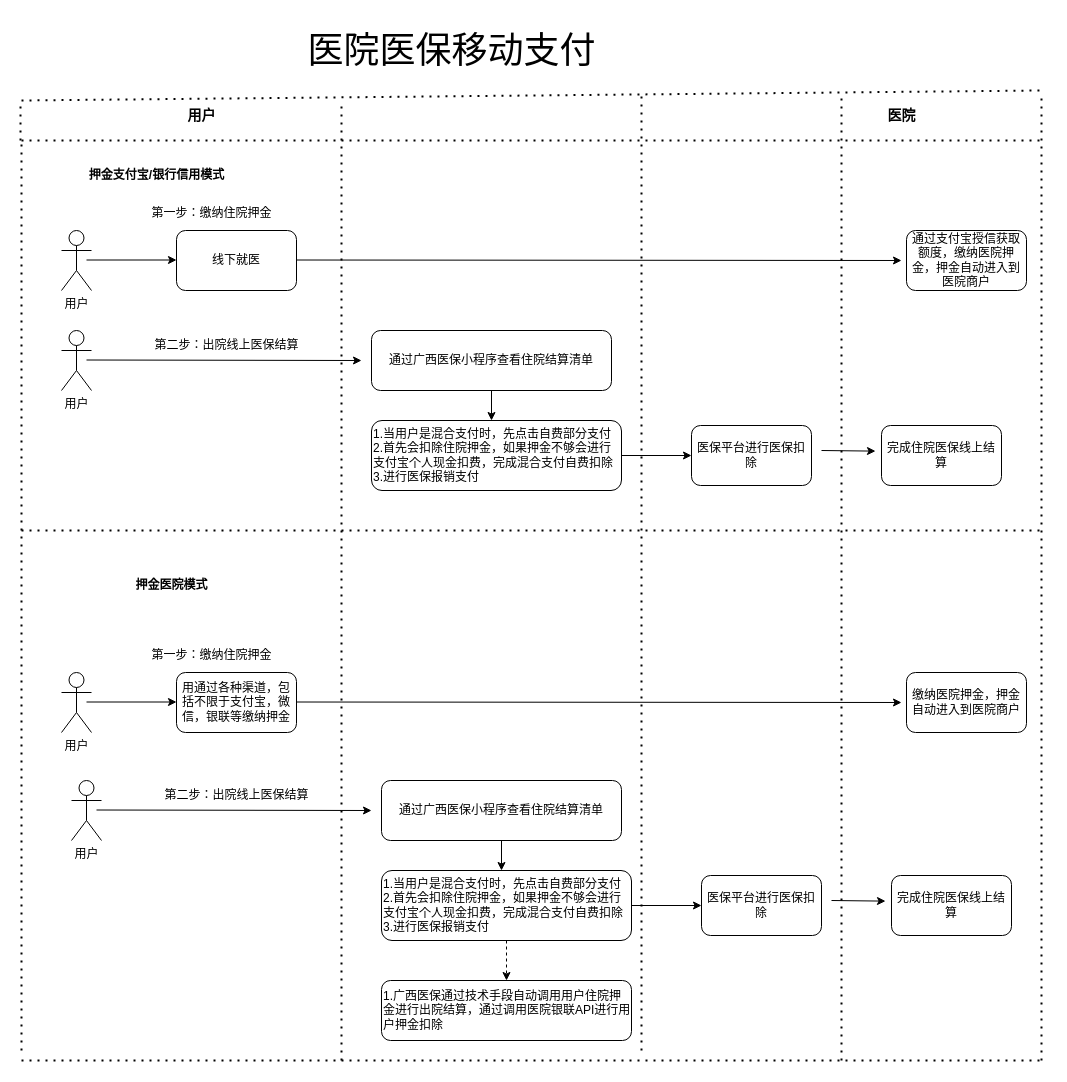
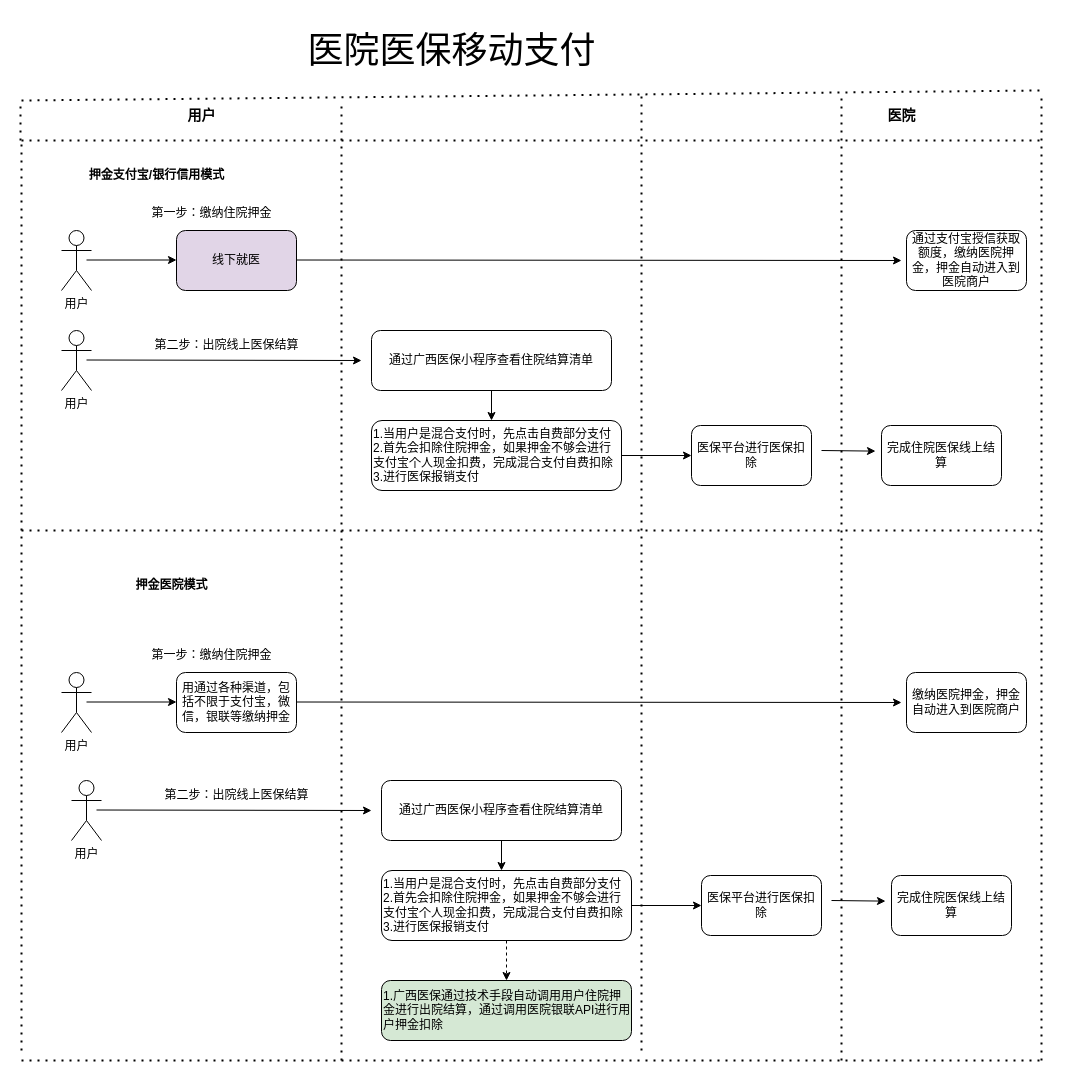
node "线下就医": fillcolor #ffffff -> #e1d5e7
node "1.广西医保通过技术手段自动调用用户住院押金进行出院结算，通过调用医院银联API进行用户押金扣除": fillcolor #ffffff -> #d5e8d4
